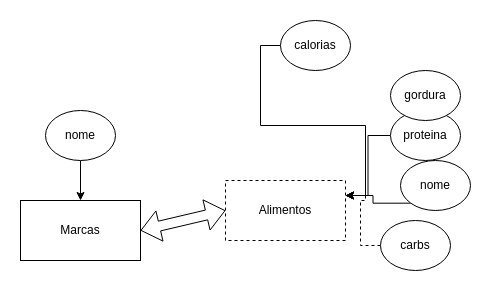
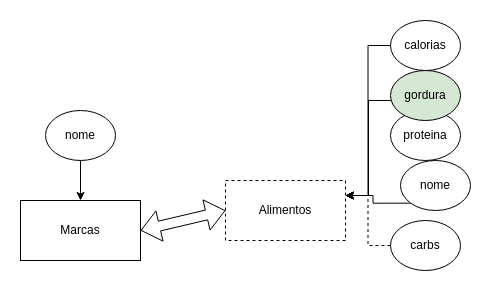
node "calorias": moved (316, 46) -> (426, 46)
node "gordura": fillcolor #ffffff -> #d5e8d4
edge "gordura" -> "Alimentos": added
edge "proteina" -> "Alimentos": removed
node "carbs": moved (416, 246) -> (426, 246)
